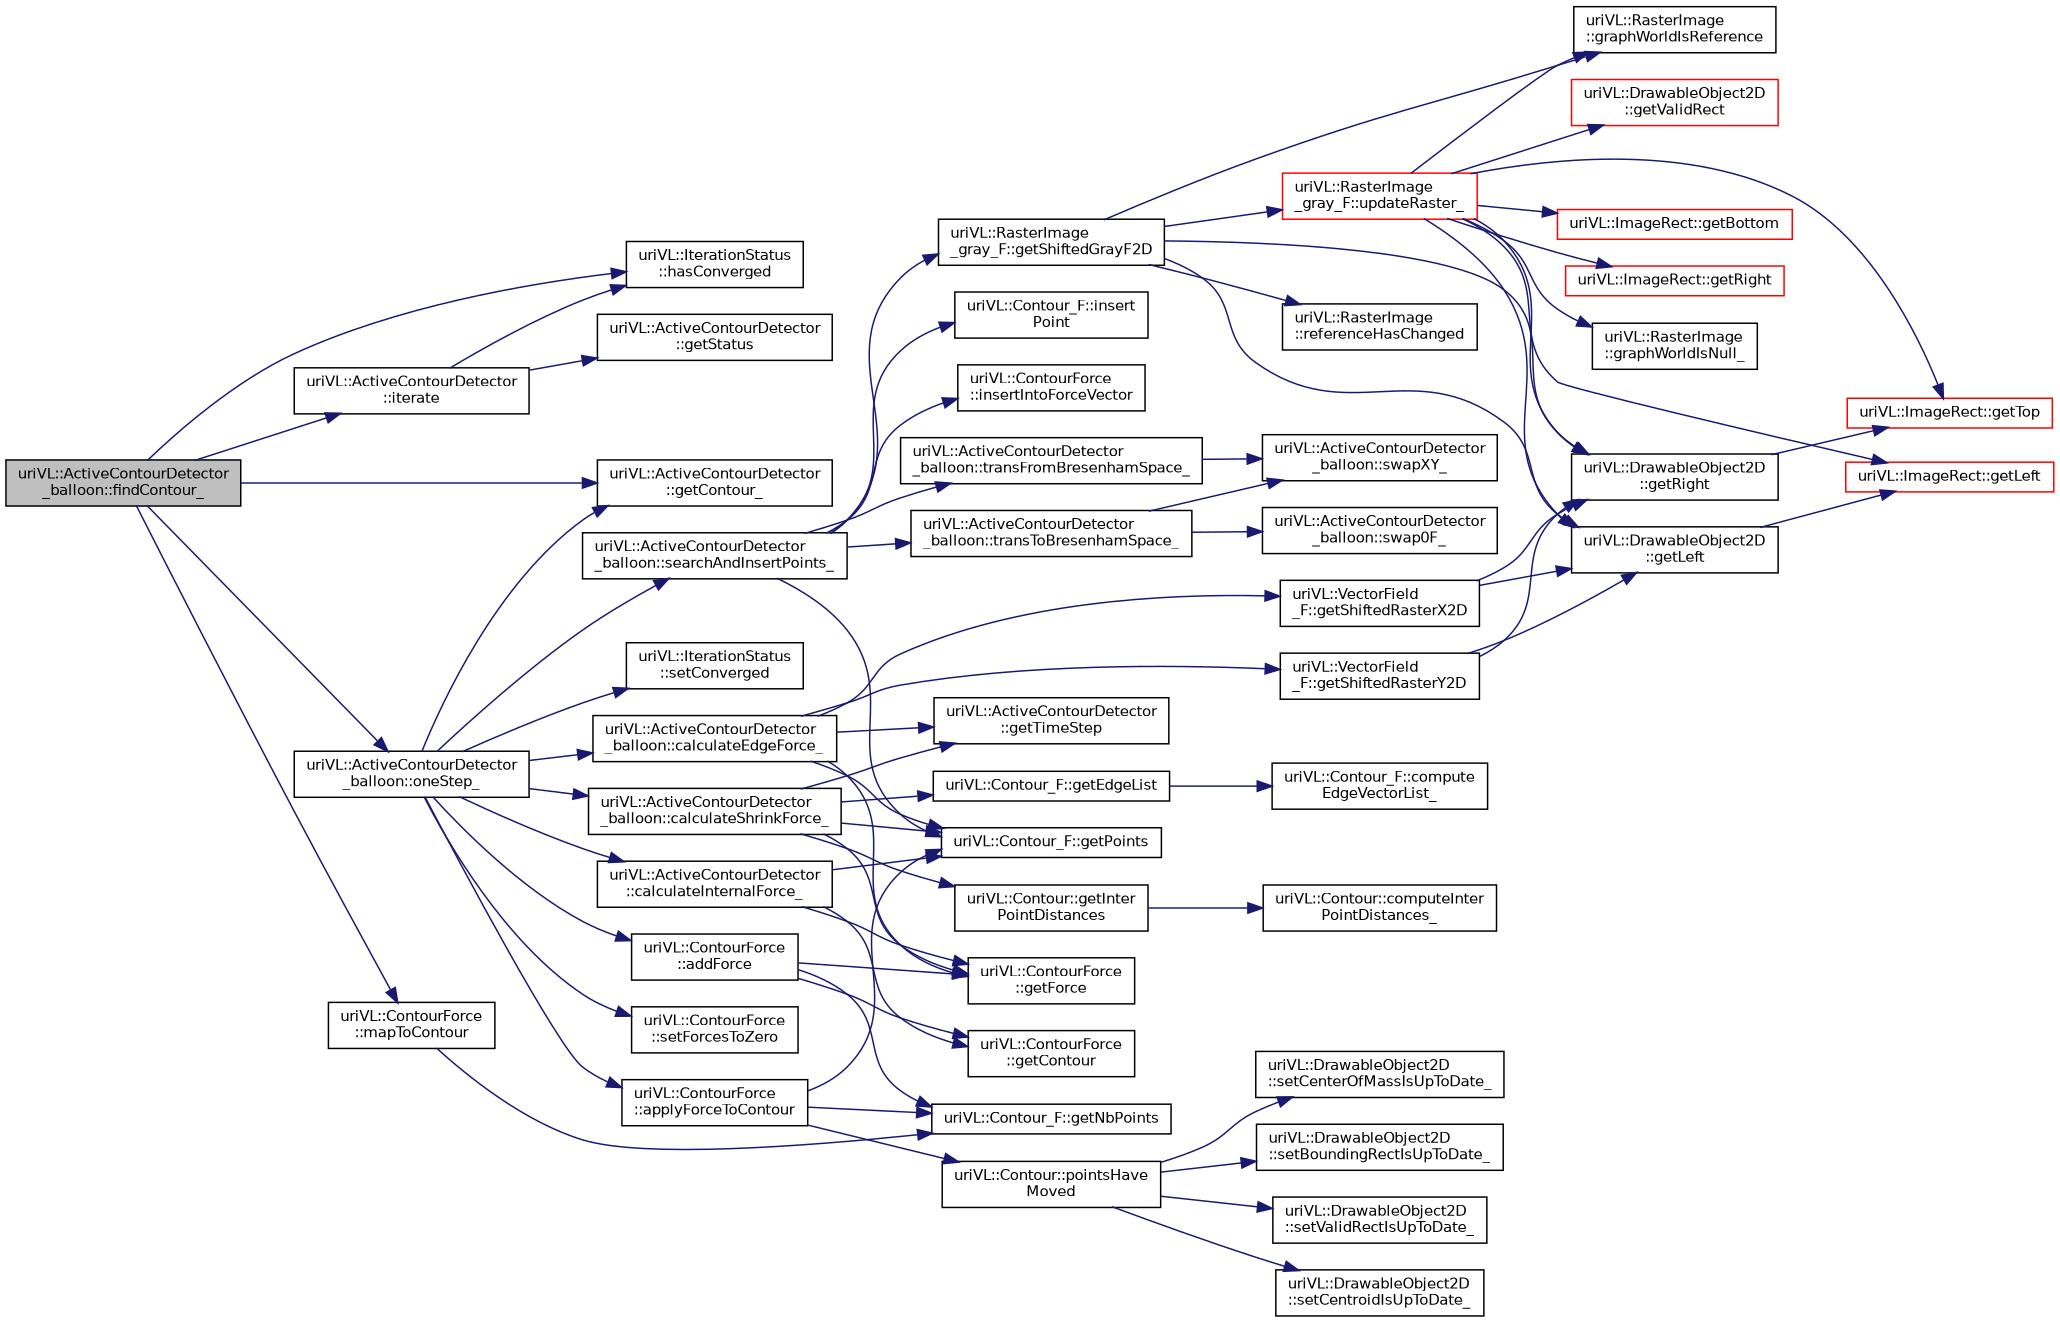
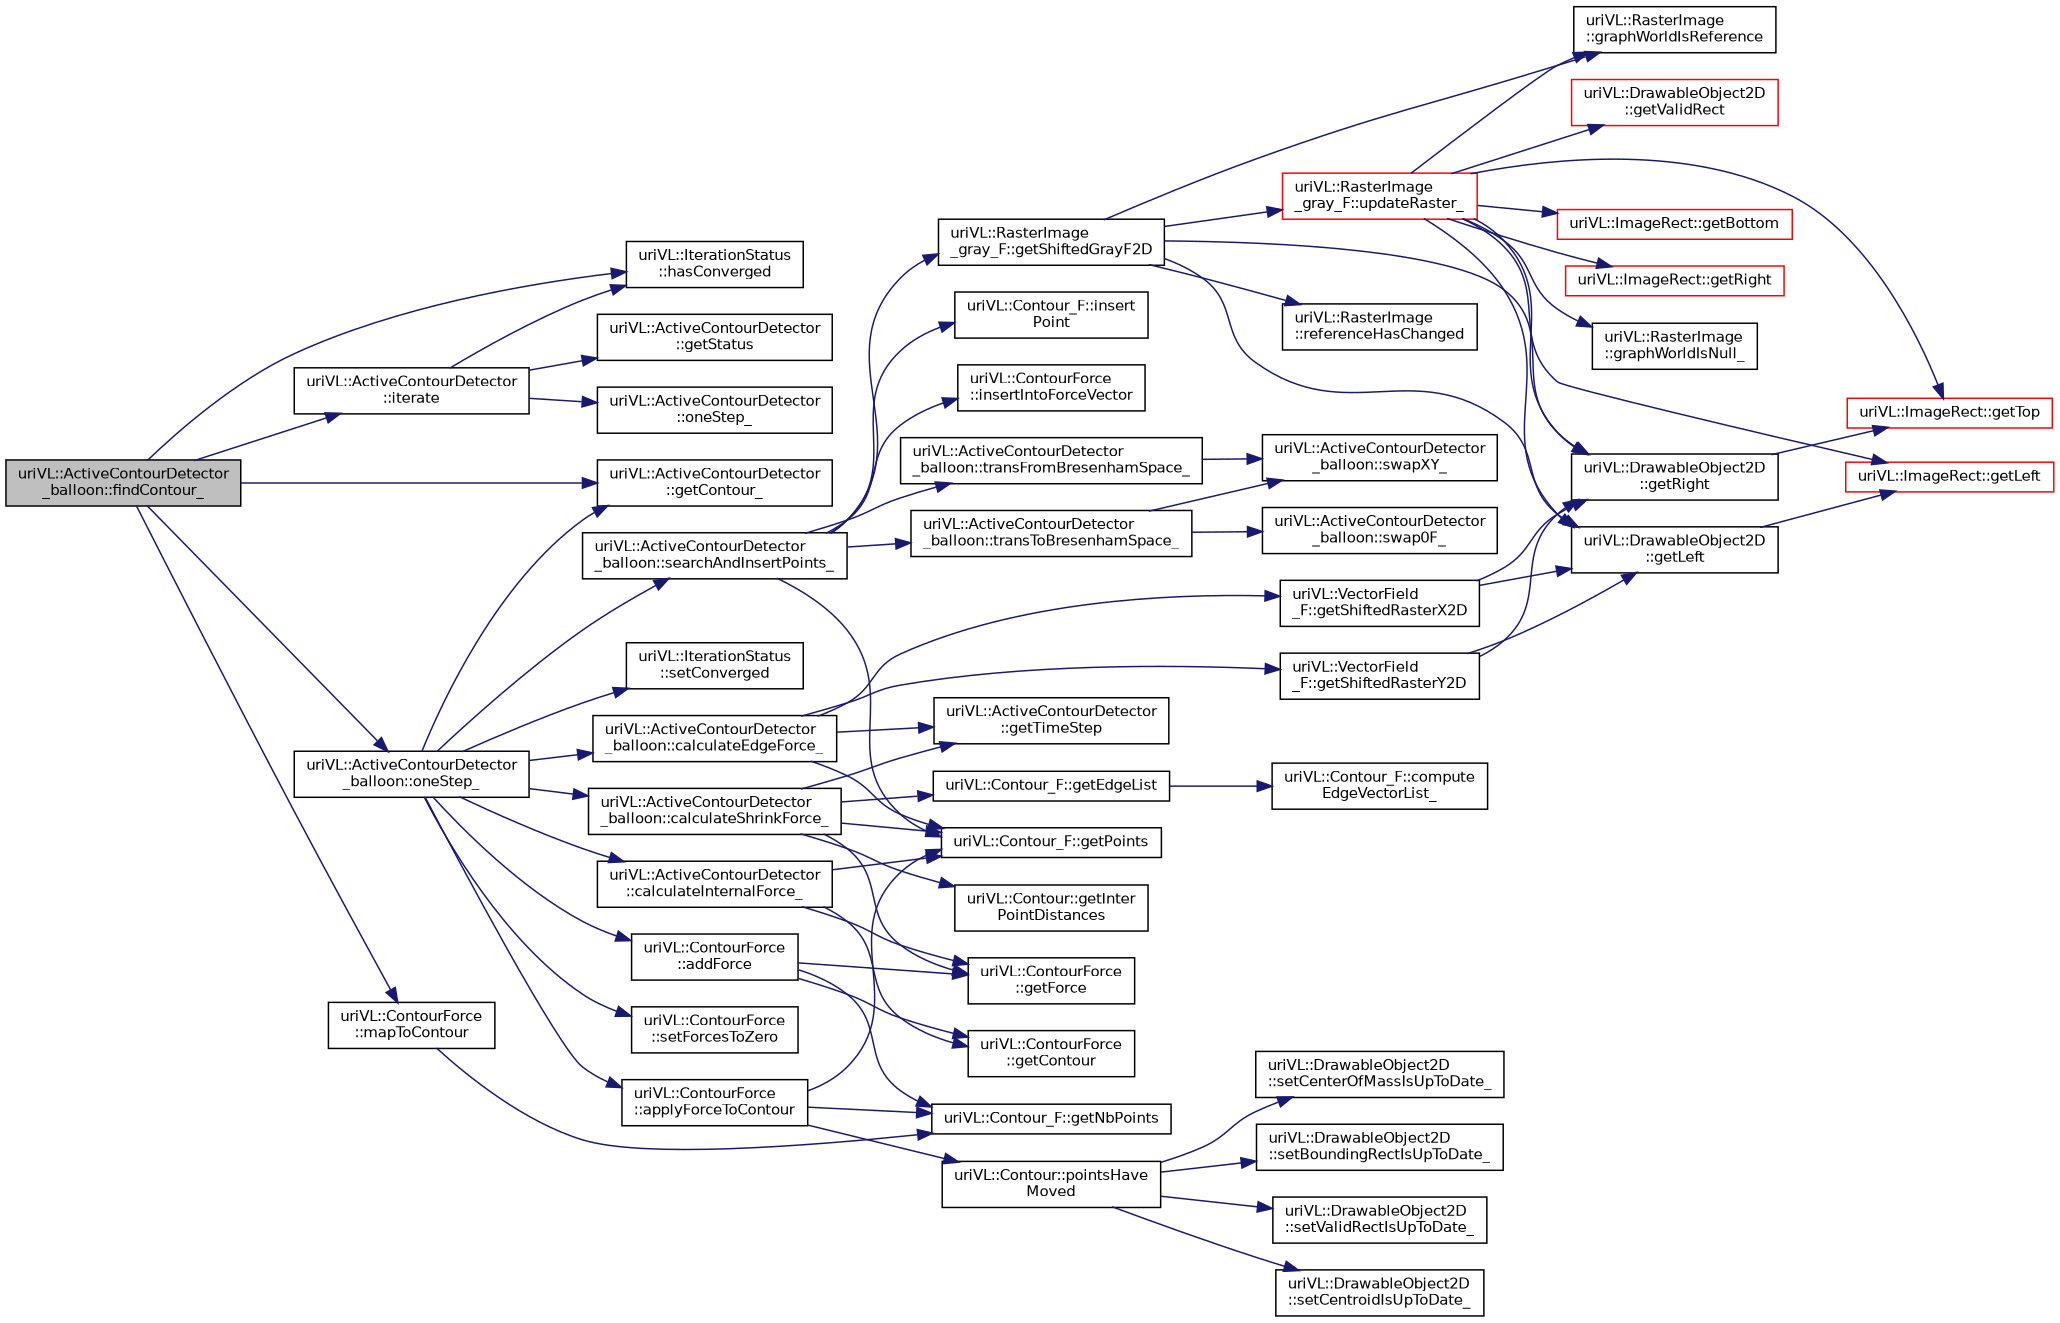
node "uriVL::ActiveContourDetector ::oneStep_": added
edge "uriVL::ActiveContourDetector _balloon::calculateEdgeForce_" -> "uriVL::ContourForce ::getForce": removed
node "uriVL::Contour::computeInter PointDistances_": removed
